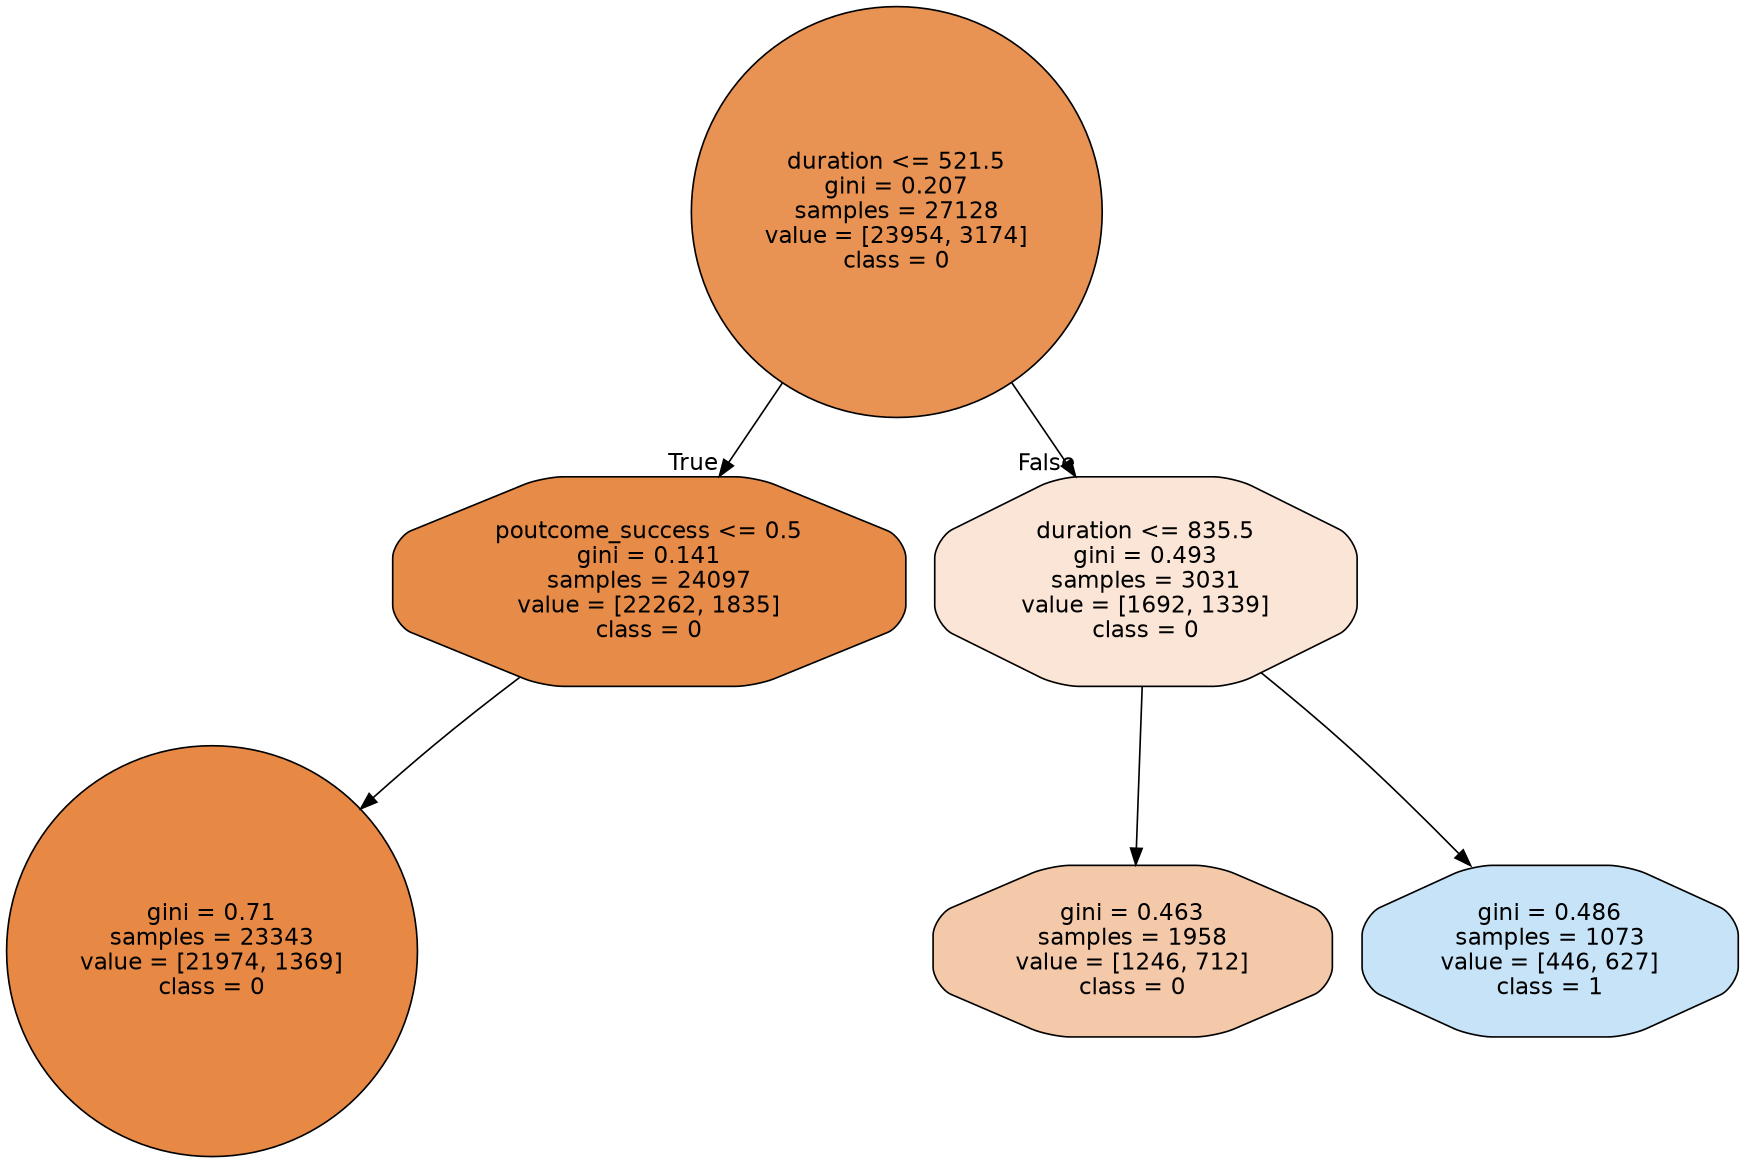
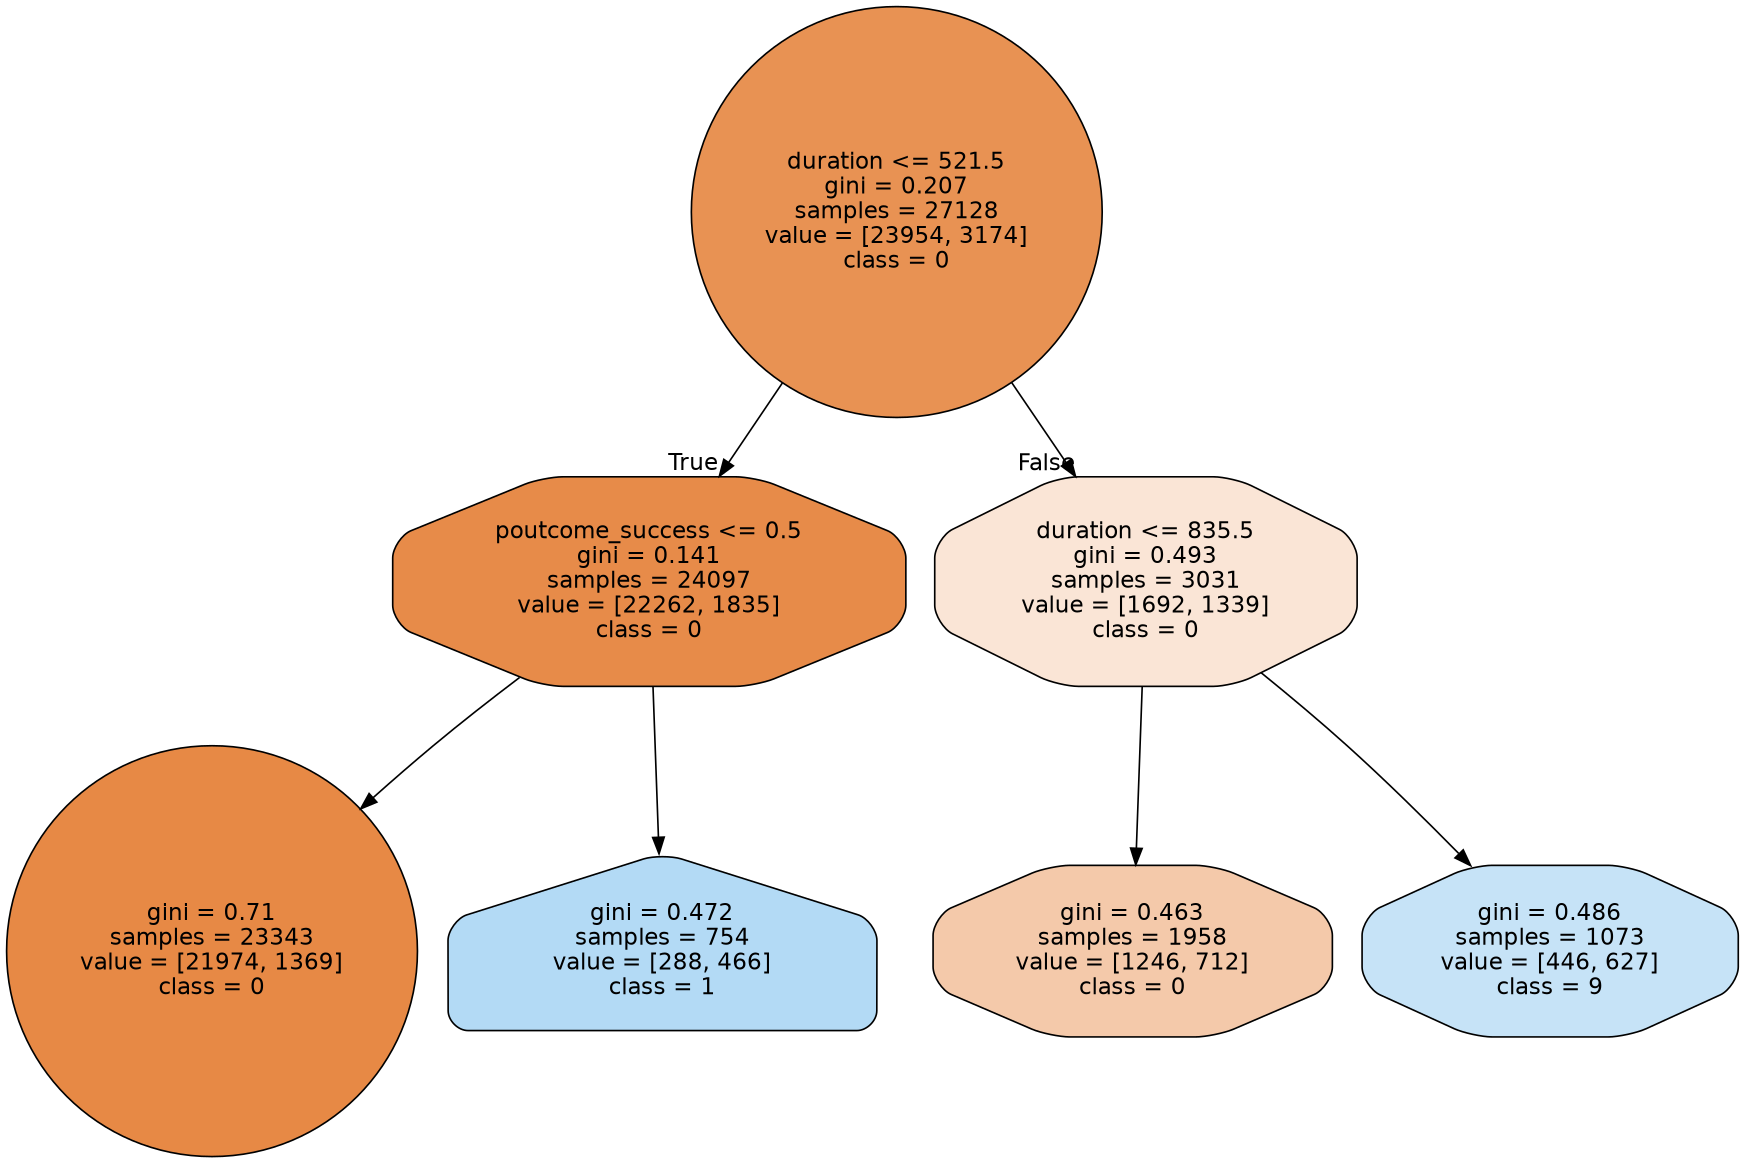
node "gini = 0.472 samples = 754 value = [288, 466] class = 1": added
node "gini = 0.486 samples = 1073 value = [446, 627] class = 1": label "gini = 0.486 samples = 1073 value = [446, 627] class = 1" -> "gini = 0.486 samples = 1073 value = [446, 627] class = 9"
